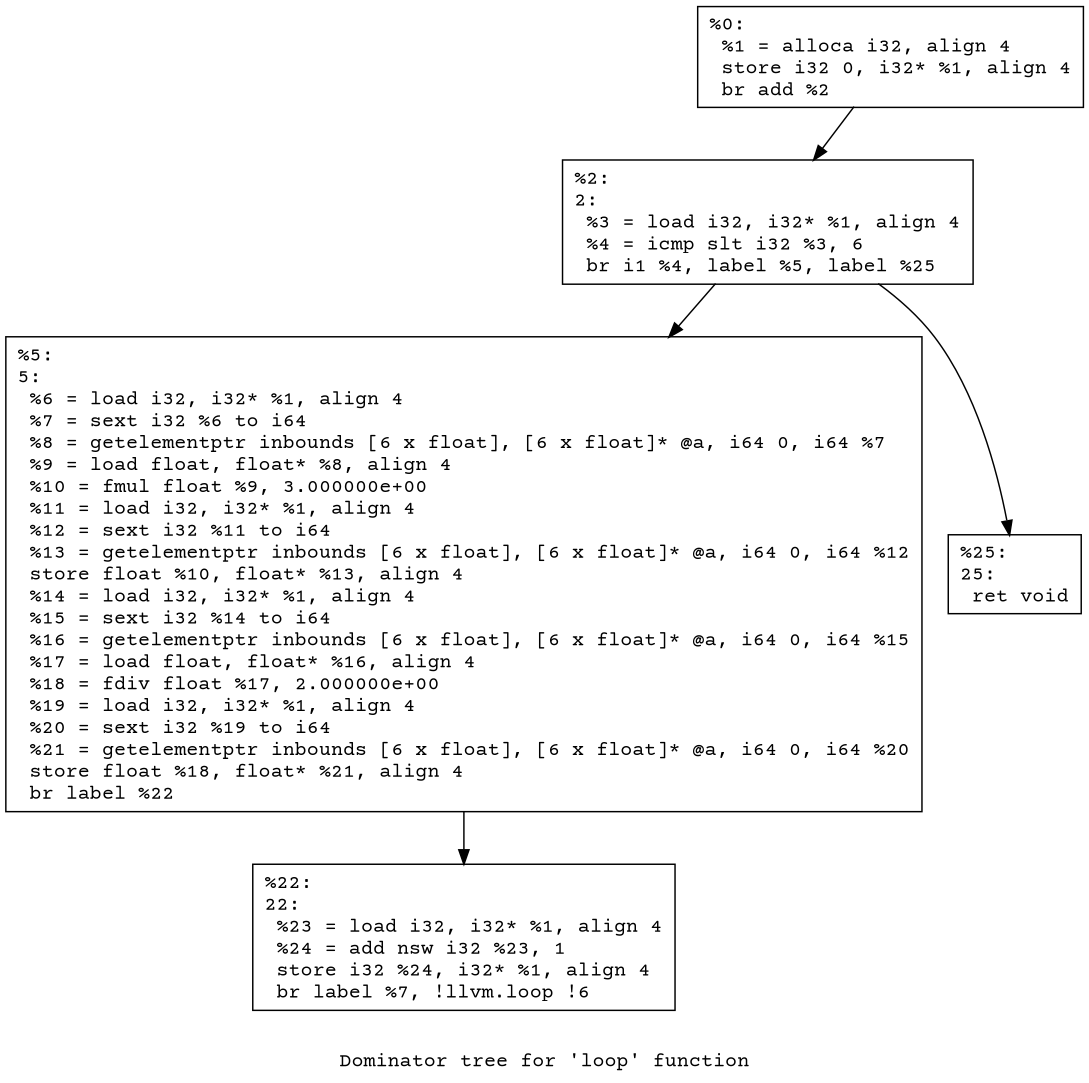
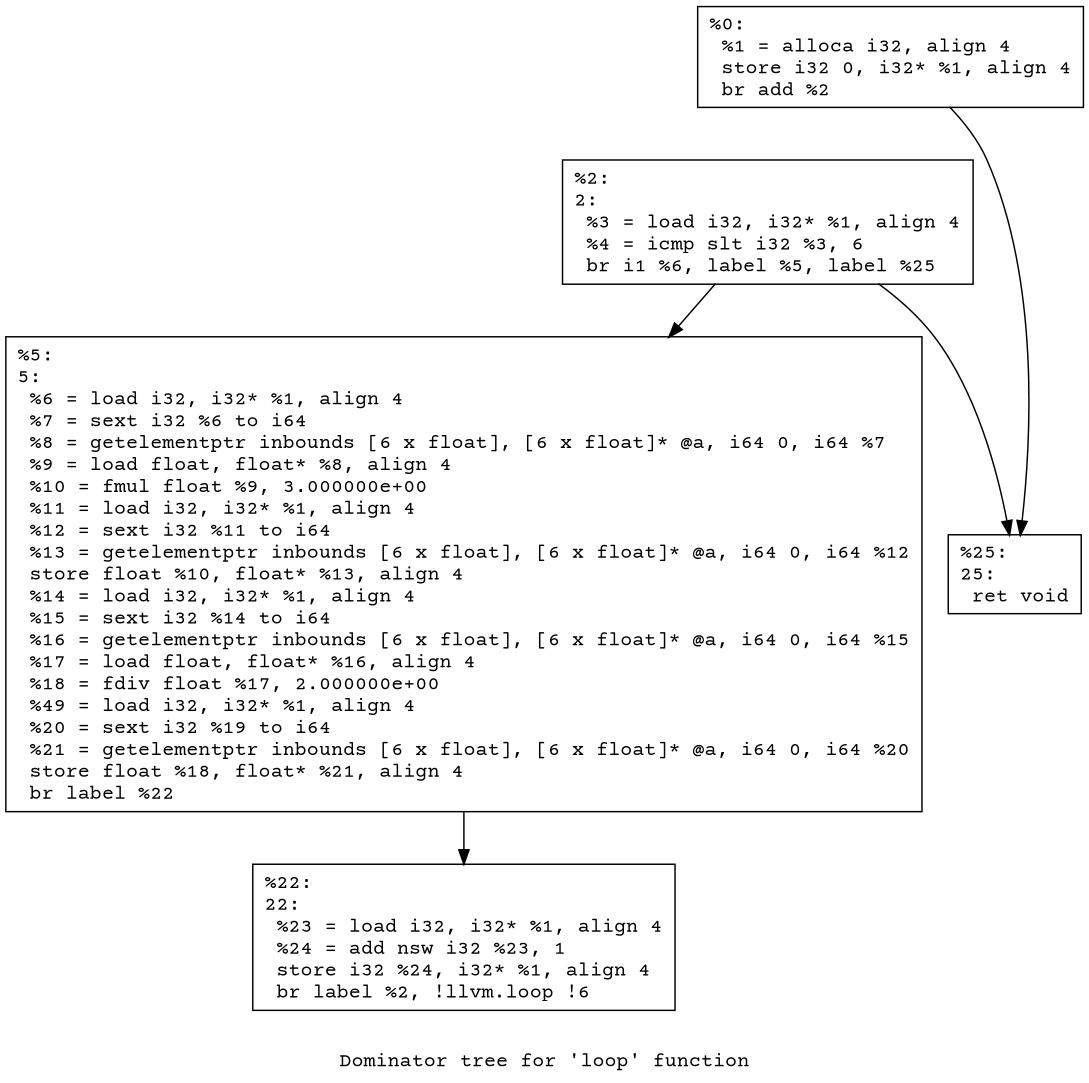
edge "%0:" -> "%2:": now "%0:" -> "%25:"
node "%2:": text "br i1 %4, label %5, label %25" -> "br i1 %6, label %5, label %25"
node "%5:": text "%19 = load i32, i32* %1, align 4" -> "%49 = load i32, i32* %1, align 4"
node "%22:": text "br label %7, !llvm.loop !6" -> "br label %2, !llvm.loop !6"
